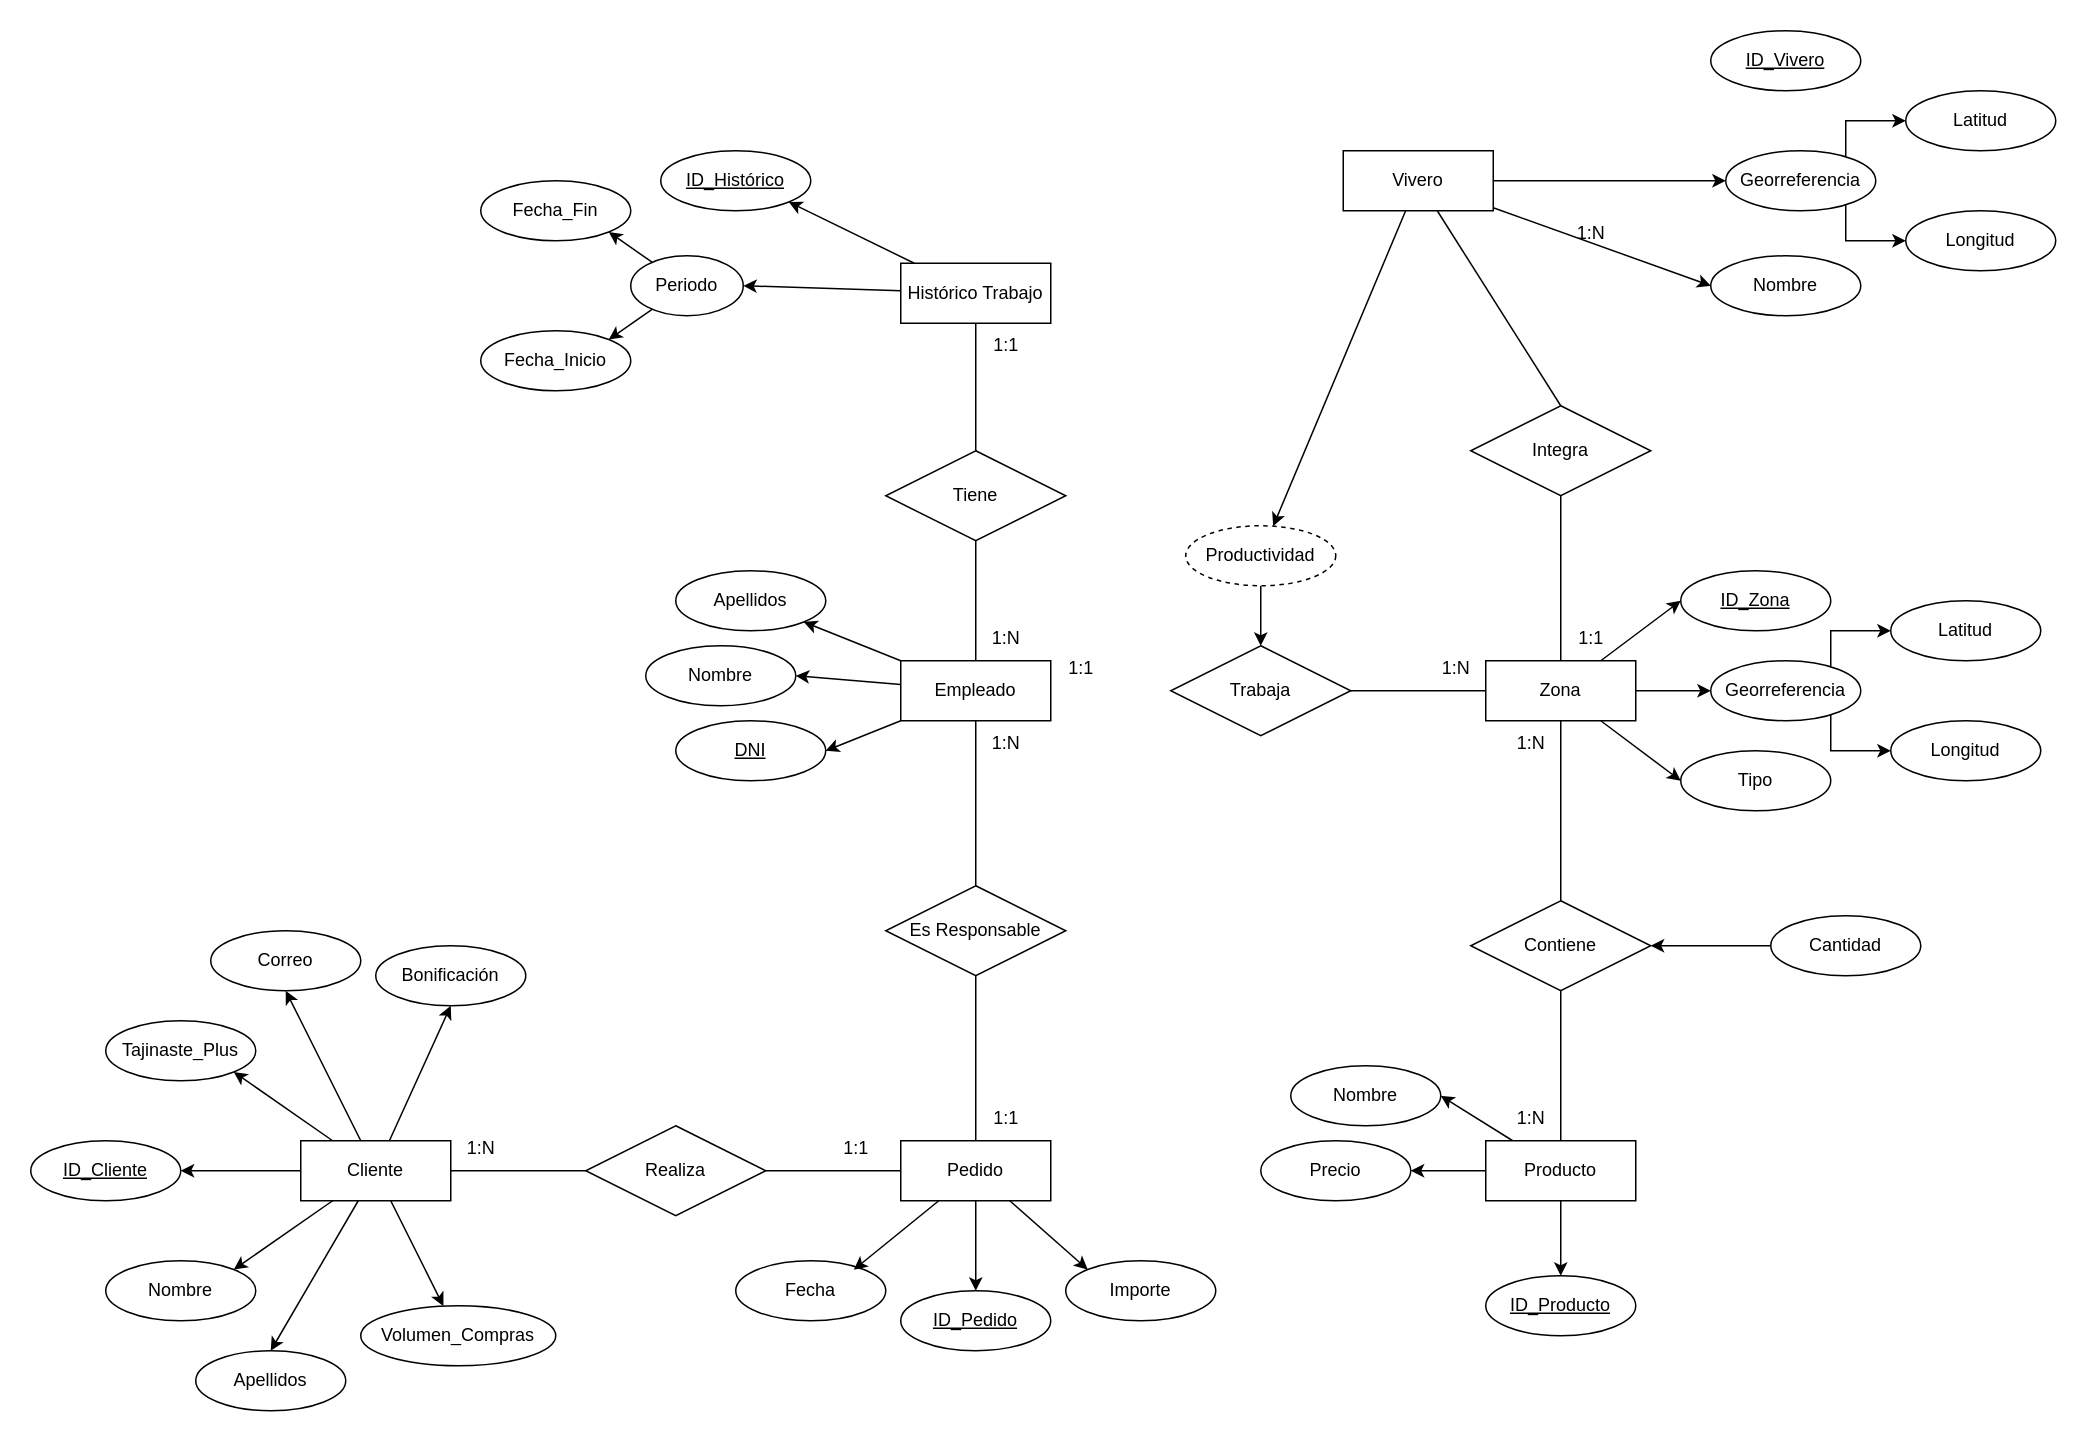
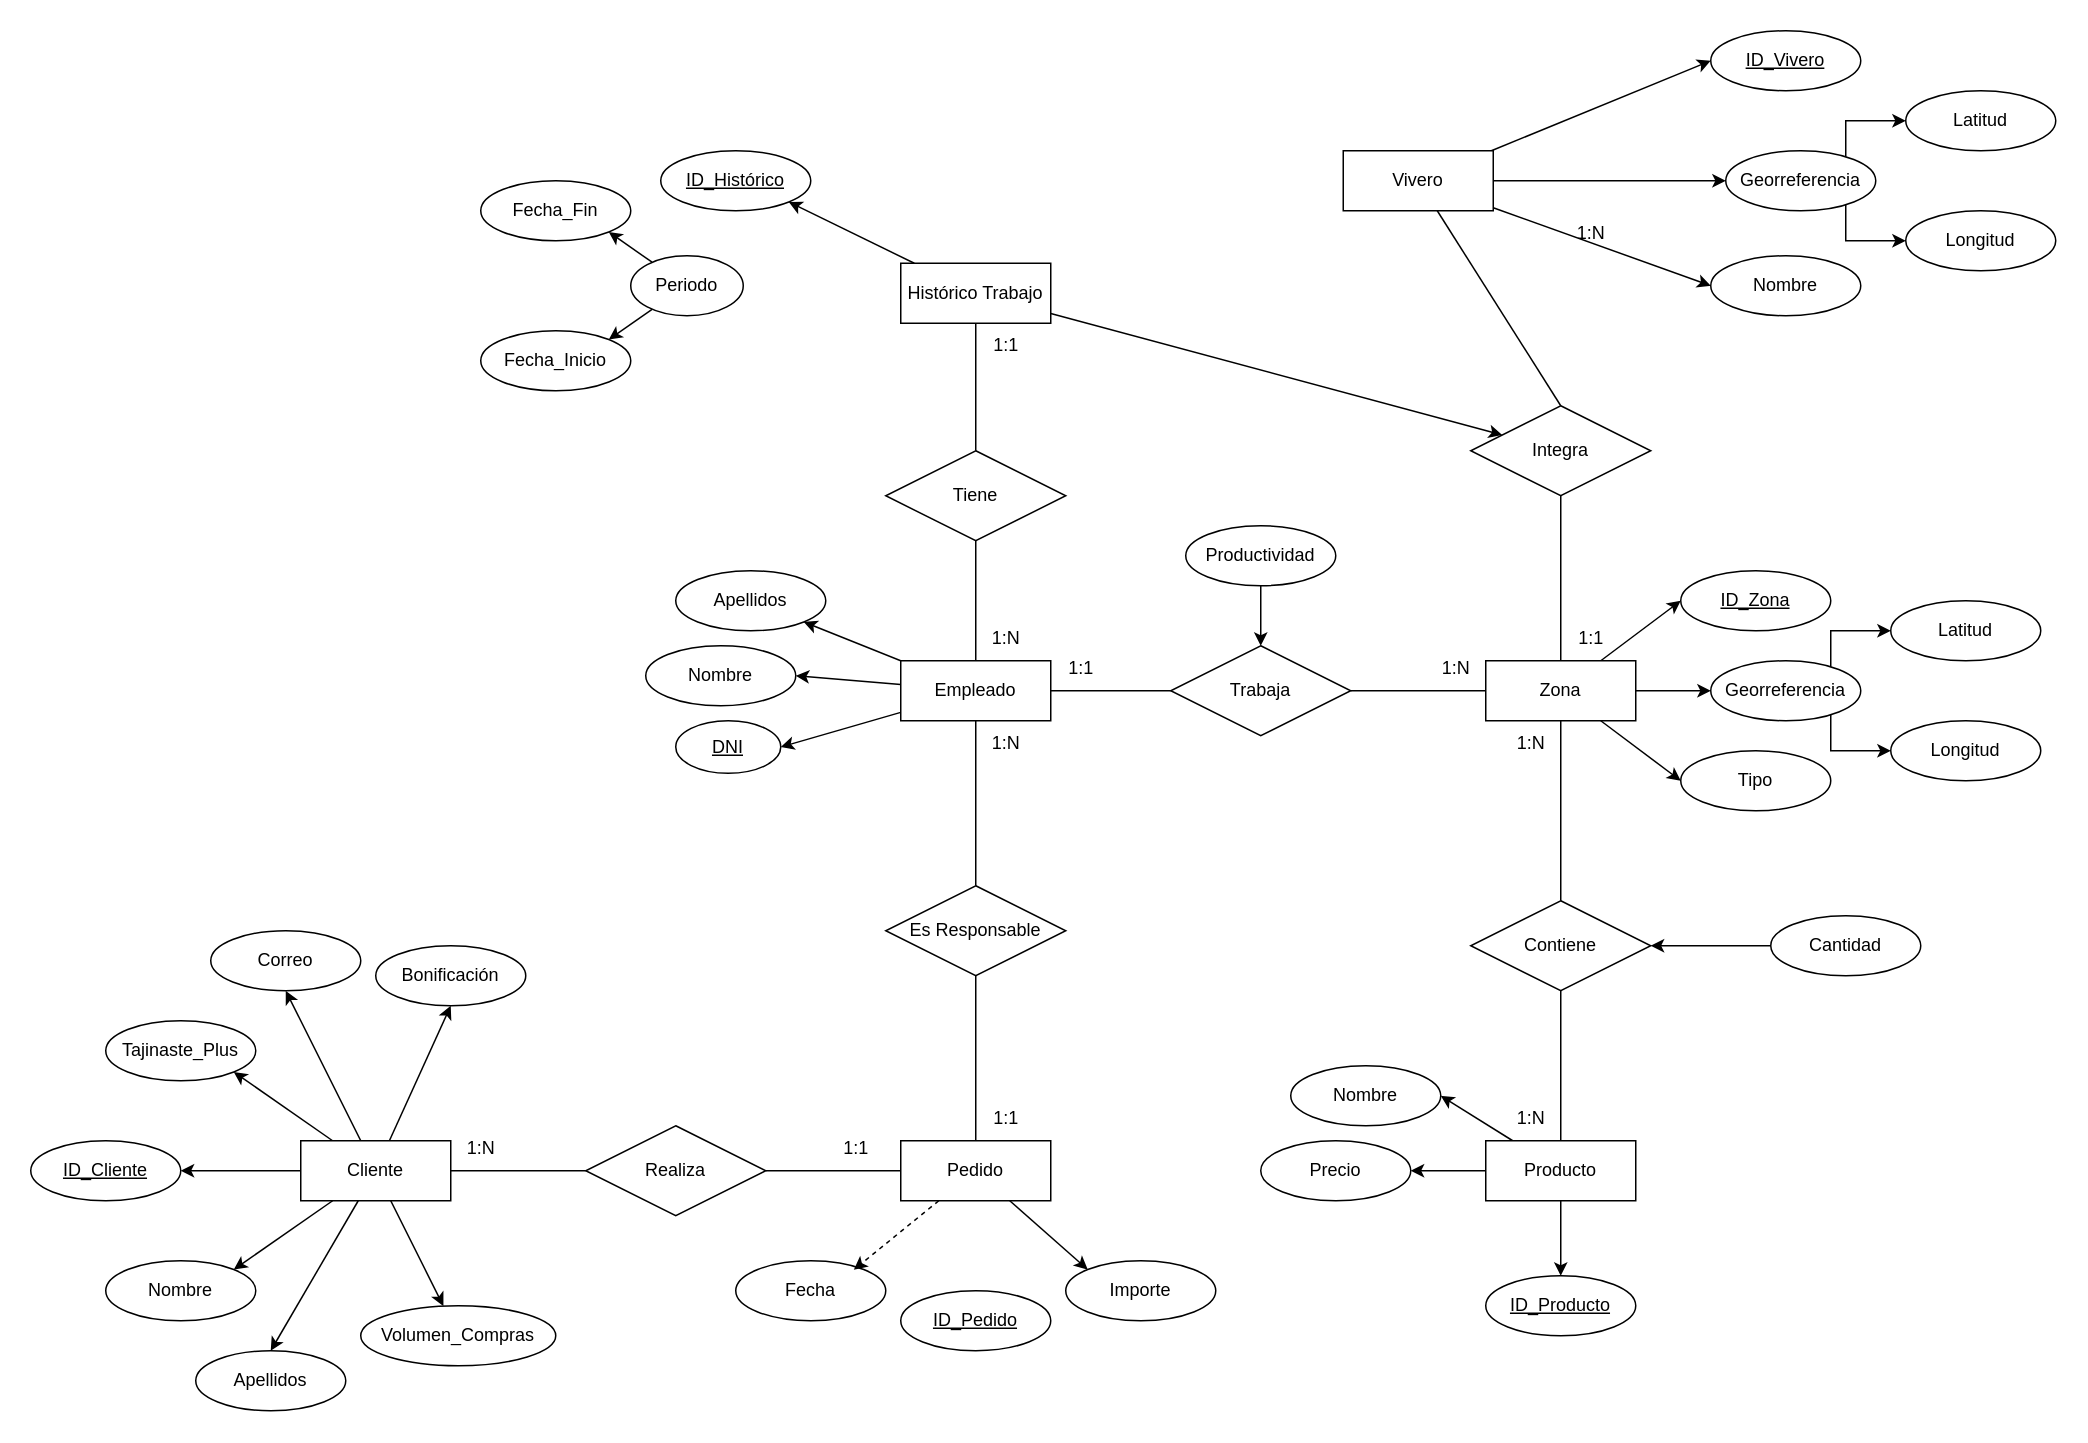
edge "Histórico Trabajo" -> "Periodo": now "Histórico Trabajo" -> "Integra"
edge "Vivero" -> "Productividad": now "Vivero" -> "ID_Vivero"
node "Productividad": style dashed -> solid
edge "Empleado" -- "Trabaja": added
node "DNI": size 150x60 -> 105x53
edge "Pedido" -> "Fecha": style solid -> dashed
edge "Pedido" -> "ID_Pedido": removed
